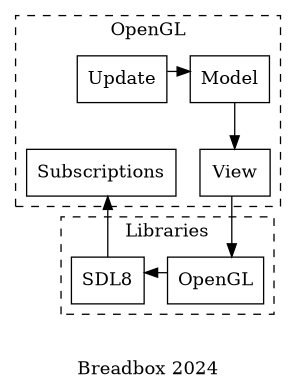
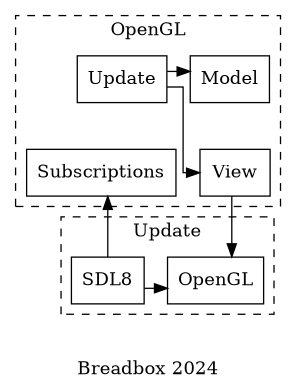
edge "Model" -> "View": now "Update" -> "View"
cluster "Libraries": label "Libraries" -> "Update"
edge "OpenGL" -> "SDL8": reversed
